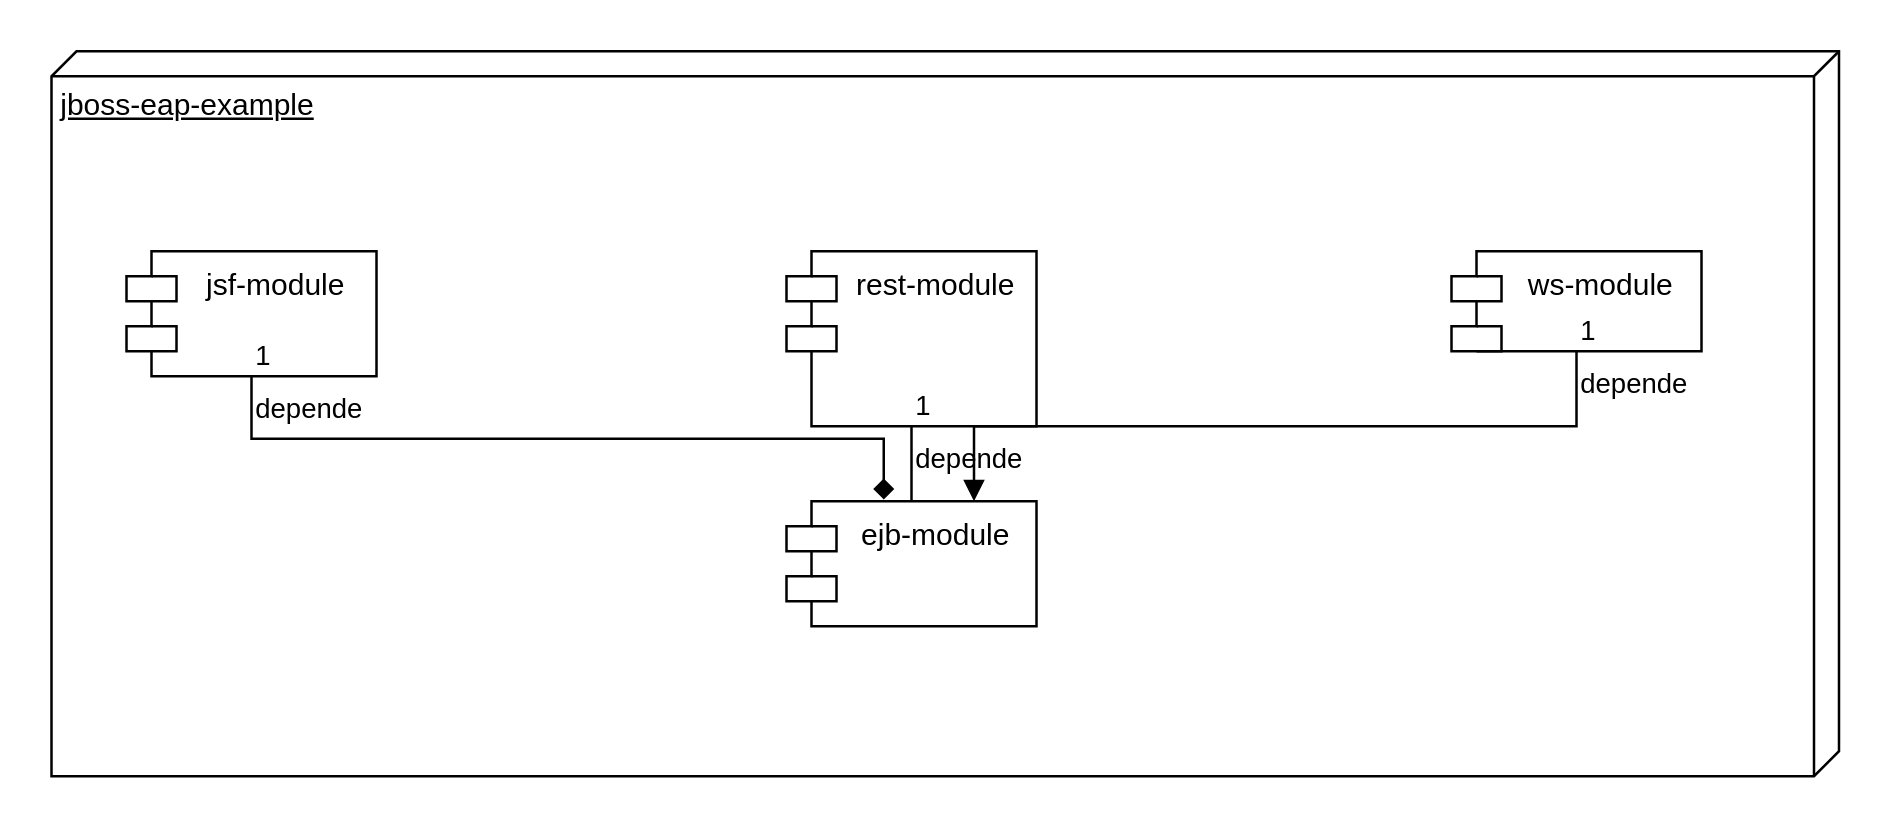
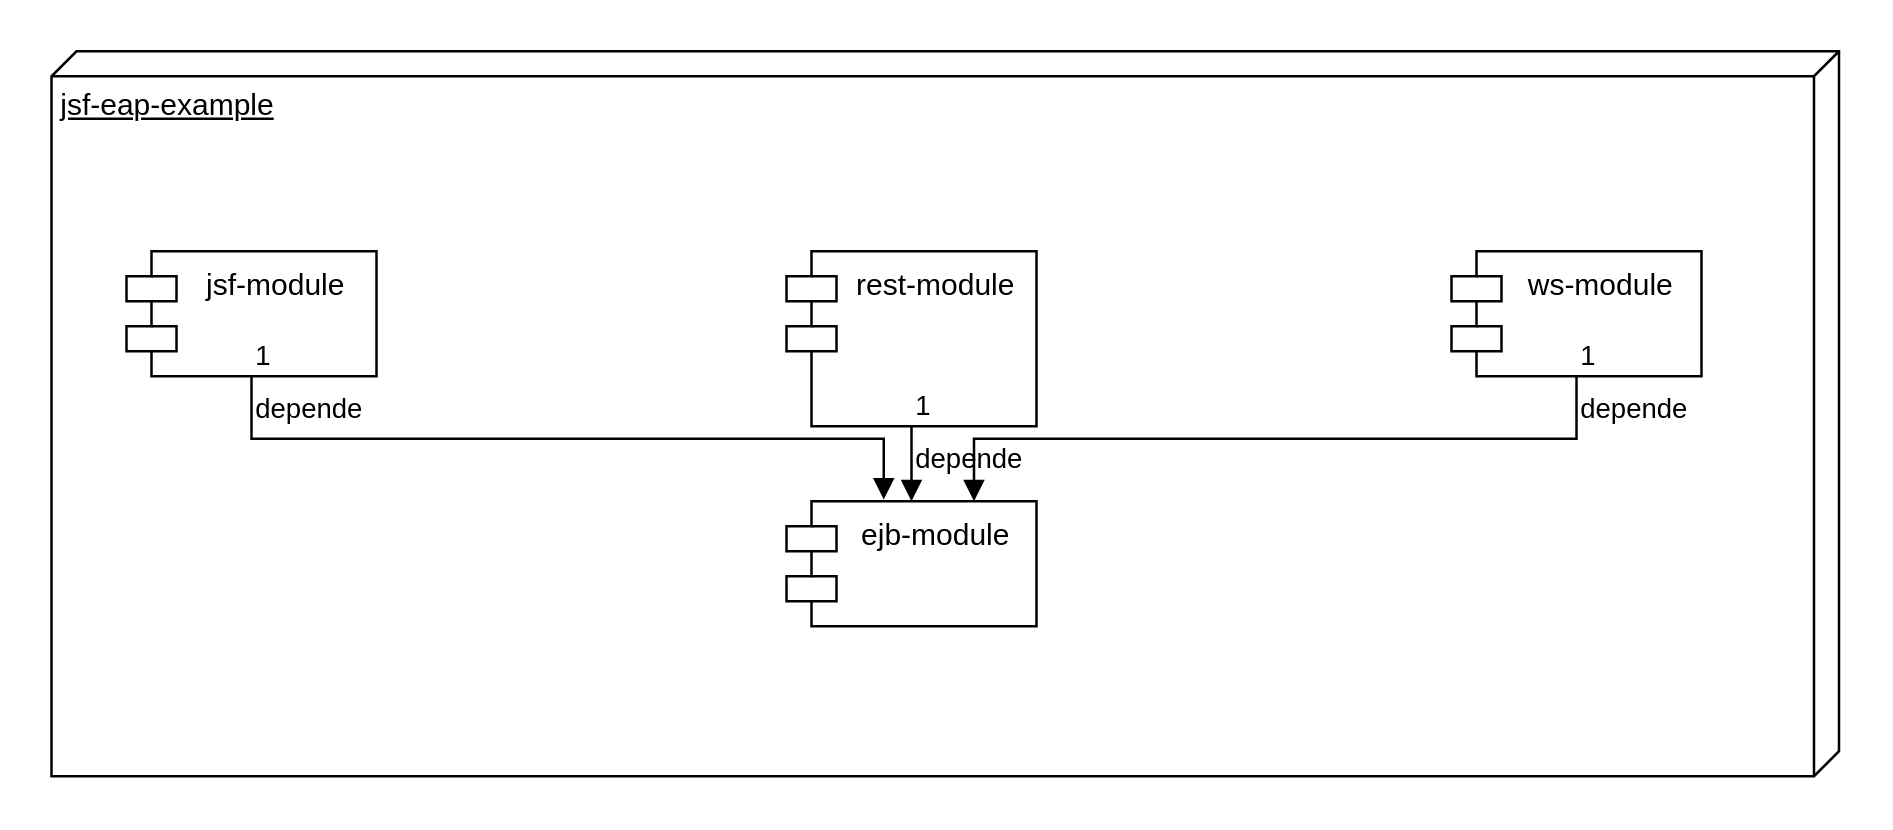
node "jboss-eap-example": label "jboss-eap-example" -> "jsf-eap-example"
node "ws-module": size 250x100 -> 250x125
edge "jsf-module" -> "ejb-module": arrowhead diamond -> block
edge "rest-module" -- "ejb-module": arrowhead none -> block
